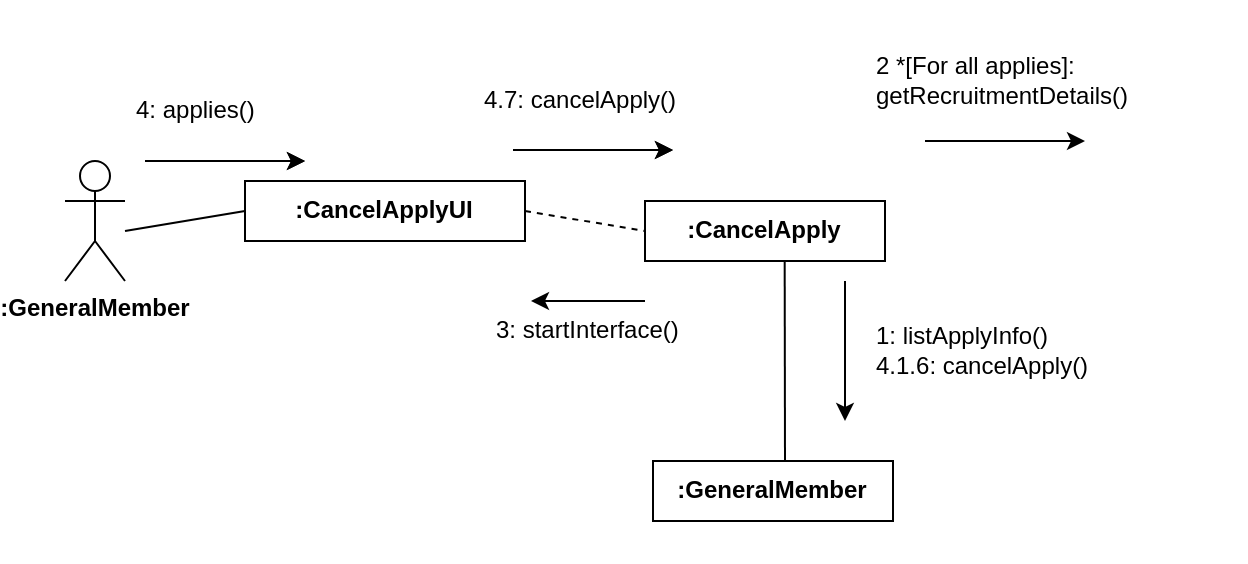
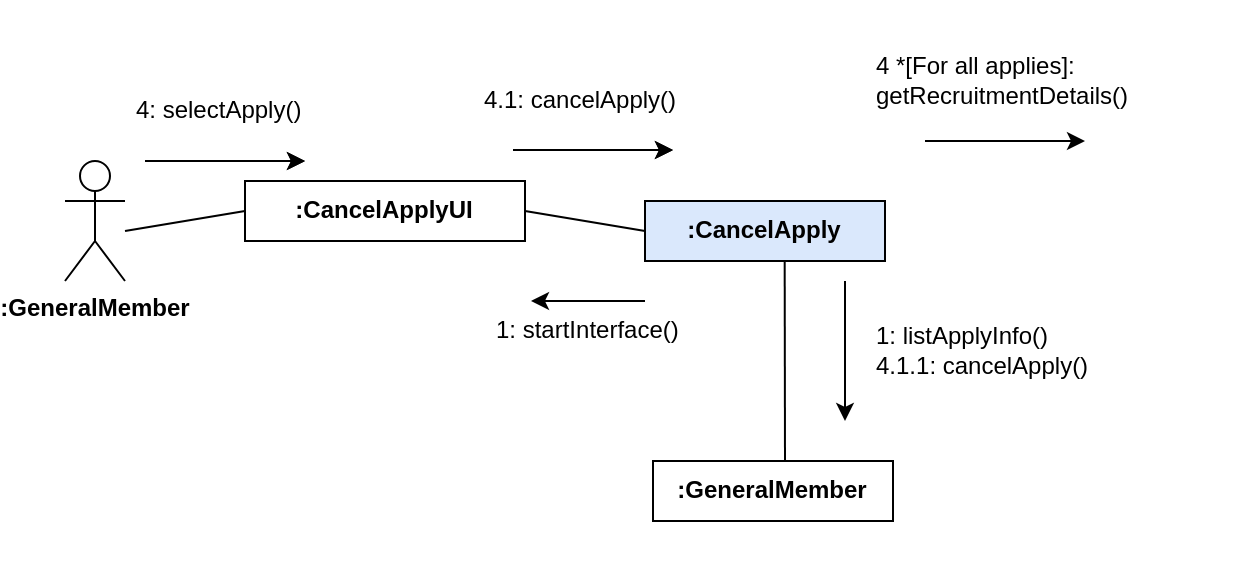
node "2 *[For all applies]: getRecruitmentDetails()": label "2 *[For all applies]: getRecruitmentDetails()" -> "4 *[For all applies]: getRecruitmentDetails()"
node "4.7: cancelApply()": label "4.7: cancelApply()" -> "4.1: cancelApply()"
node "4: applies()": label "4: applies()" -> "4: selectApply()"
edge ":CancelApplyUI" -- ":CancelApply": style dashed -> solid
node ":CancelApply": fillcolor #ffffff -> #dae8fc
node "3: startInterface()": label "3: startInterface()" -> "1: startInterface()"
node "1: listApplyInfo() 4.1.6: cancelApply()": label "1: listApplyInfo() 4.1.6: cancelApply()" -> "1: listApplyInfo() 4.1.1: cancelApply()"
